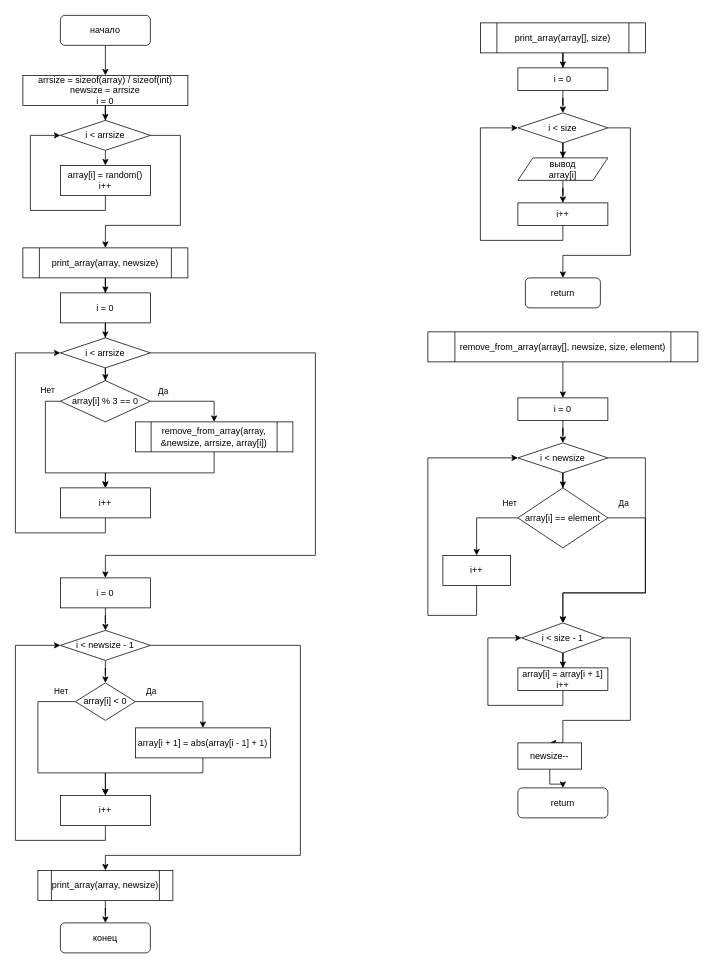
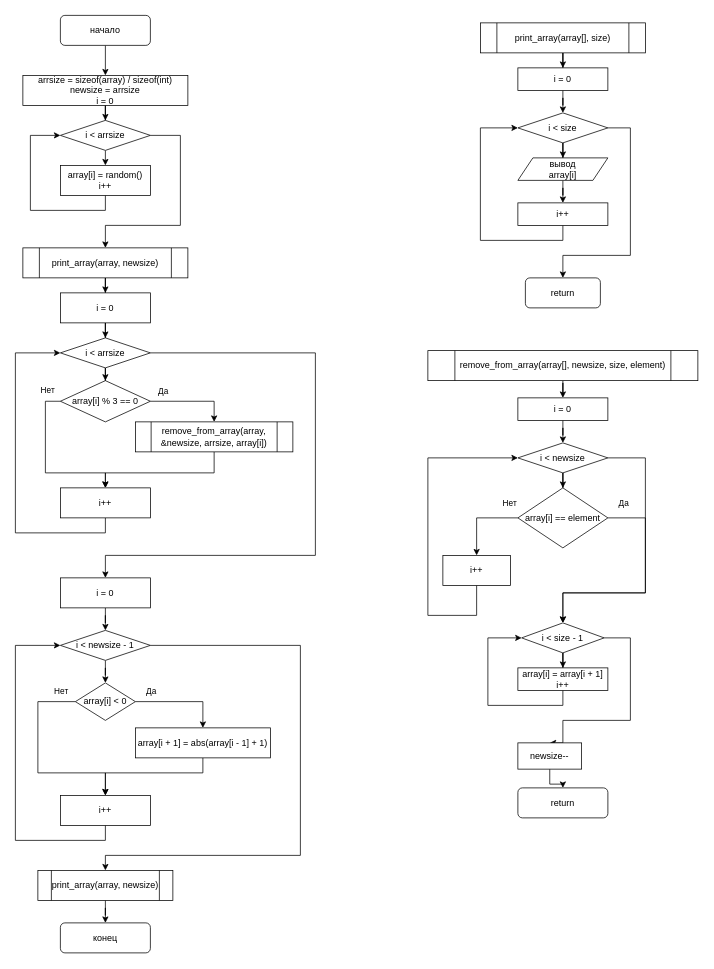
node "remove_from_array(array[], newsize, size, element)": moved (563, 347) -> (563, 366)
